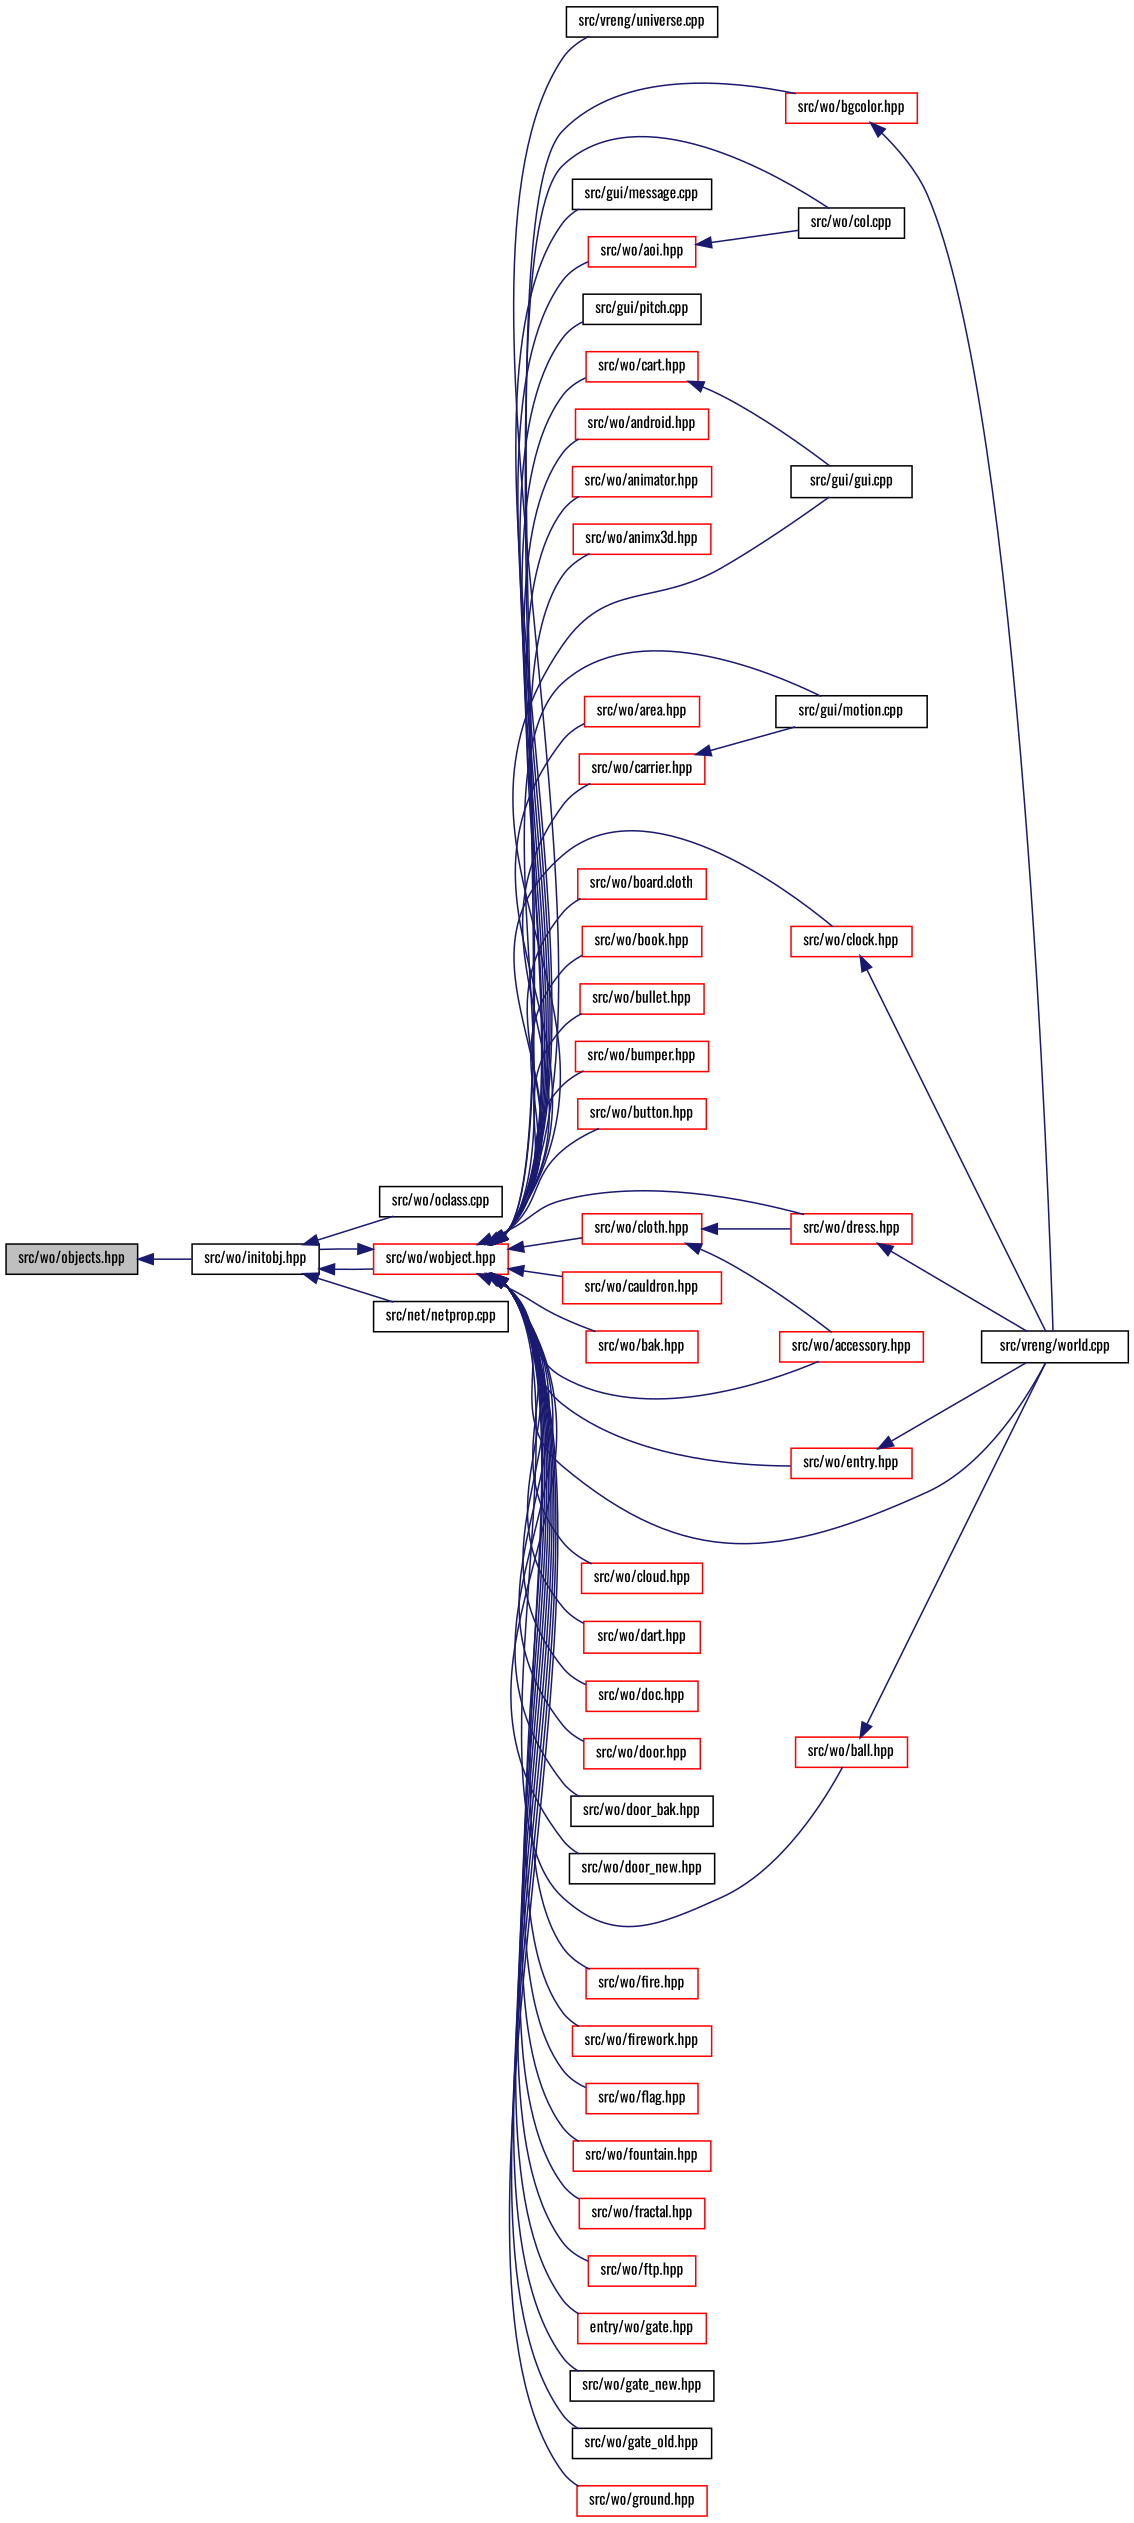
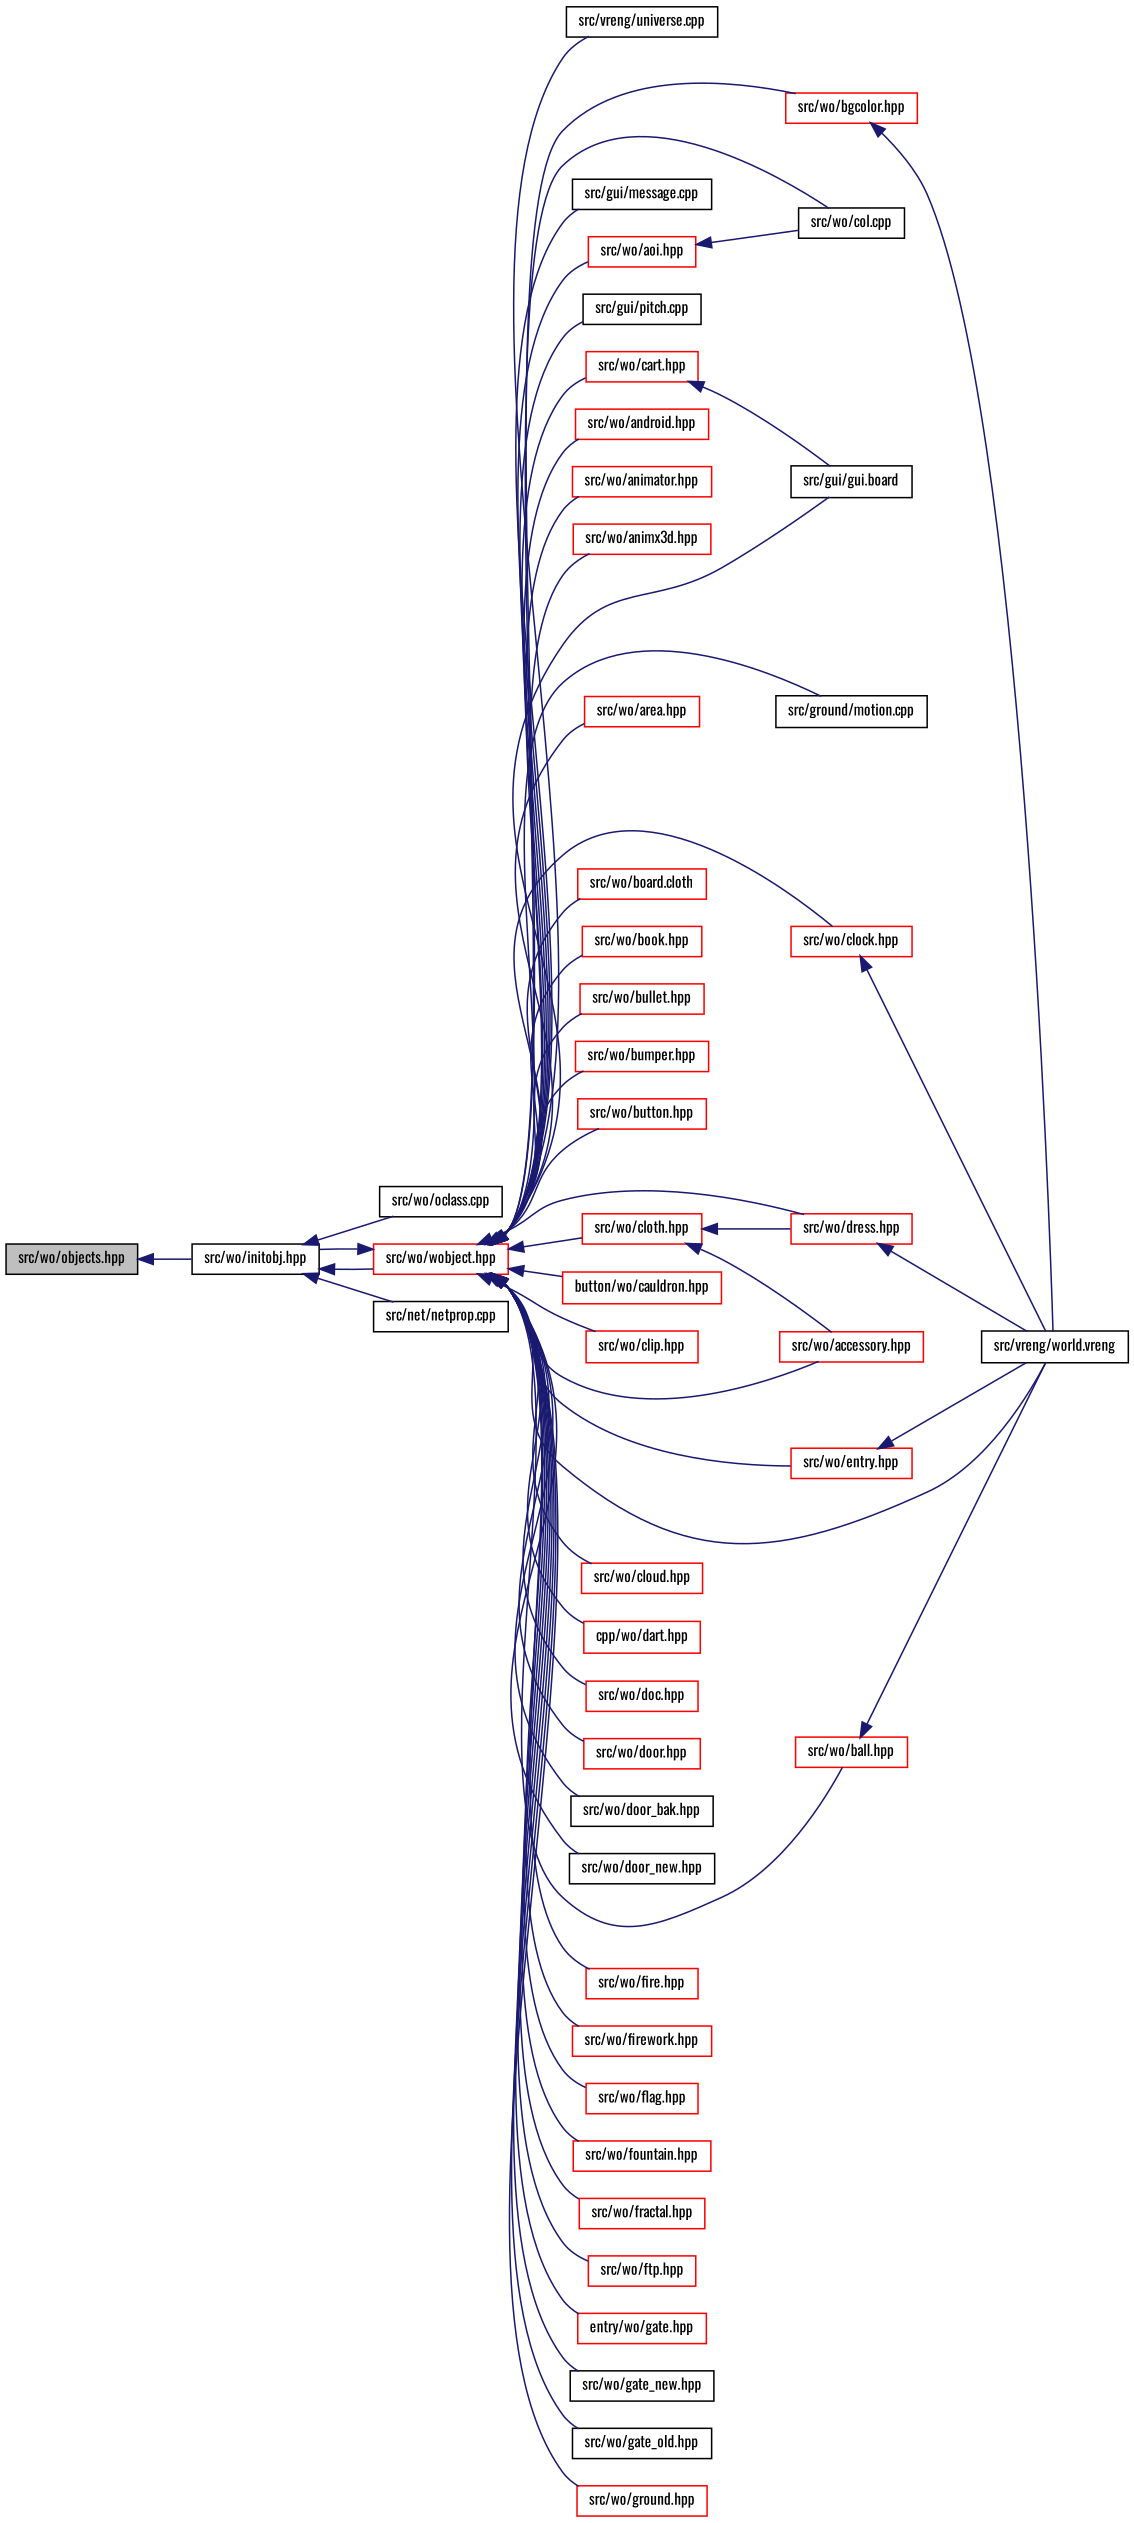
node "src/gui/gui.cpp": label "src/gui/gui.cpp" -> "src/gui/gui.board"
node "src/gui/motion.cpp": label "src/gui/motion.cpp" -> "src/ground/motion.cpp"
node "src/wo/carrier.hpp": removed
node "src/wo/cauldron.hpp": label "src/wo/cauldron.hpp" -> "button/wo/cauldron.hpp"
node "src/wo/bak.hpp": label "src/wo/bak.hpp" -> "src/wo/clip.hpp"
node "src/vreng/world.cpp": label "src/vreng/world.cpp" -> "src/vreng/world.vreng"
node "src/wo/dart.hpp": label "src/wo/dart.hpp" -> "cpp/wo/dart.hpp"
